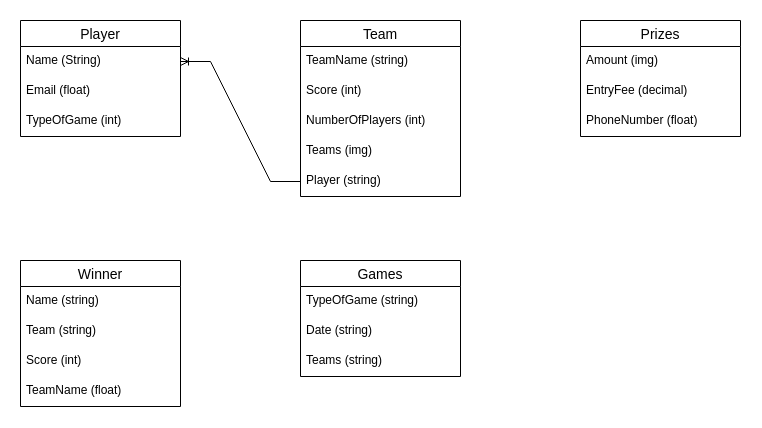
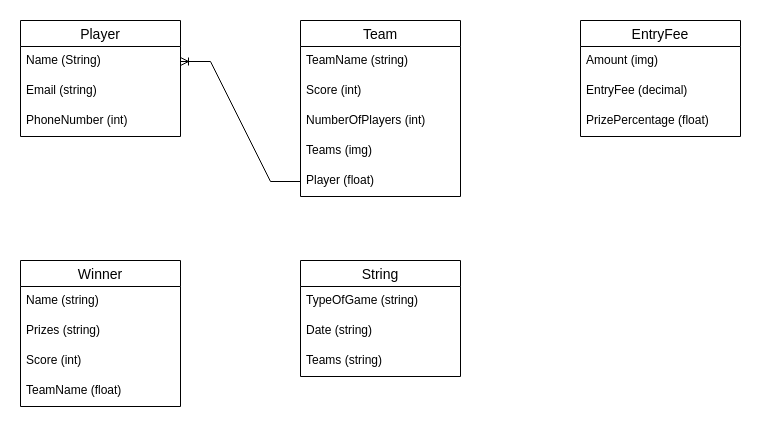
node "Prizes": label "Prizes" -> "EntryFee"
node "Email (float)": label "Email (float)" -> "Email (string)"
node "TypeOfGame (int)": label "TypeOfGame (int)" -> "PhoneNumber (int)"
node "PhoneNumber (float)": label "PhoneNumber (float)" -> "PrizePercentage (float)"
node "Player (string)": label "Player (string)" -> "Player (float)"
node "Games": label "Games" -> "String"
node "Team (string)": label "Team (string)" -> "Prizes (string)"
